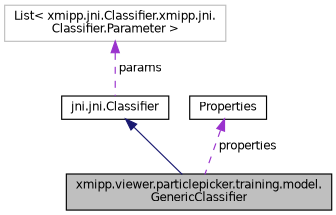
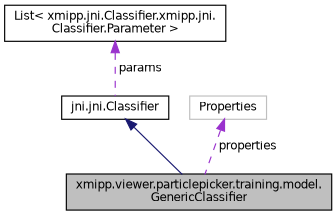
node "List< xmipp.jni.Classifier.xmipp.jni. Classifier.Parameter >": color grey75 -> black
node "Properties": color black -> grey75
